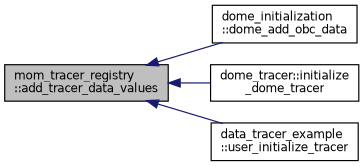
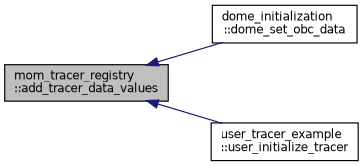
node "dome_initialization ::dome_add_obc_data": label "dome_initialization ::dome_add_obc_data" -> "dome_initialization ::dome_set_obc_data"
node "dome_tracer::initialize _dome_tracer": removed
node "data_tracer_example ::user_initialize_tracer": label "data_tracer_example ::user_initialize_tracer" -> "user_tracer_example ::user_initialize_tracer"
